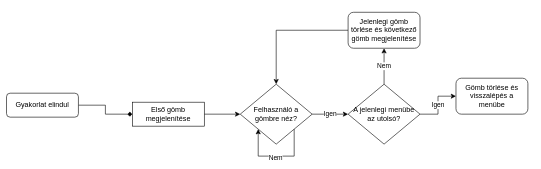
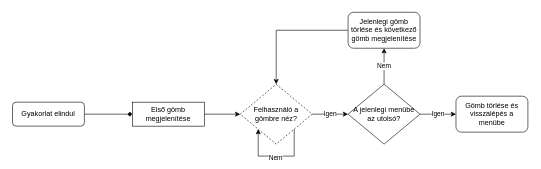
node "Gömb törlése és visszalépés a menübe": moved (492, 96) -> (492, 114)
node "Gyakorlat elindul": moved (42, 105) -> (48, 114)
node "Felhasználó a gömbre néz?": style solid -> dashed
